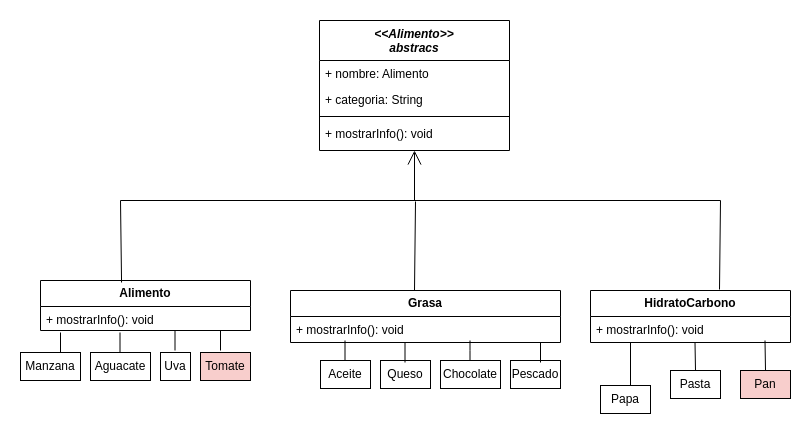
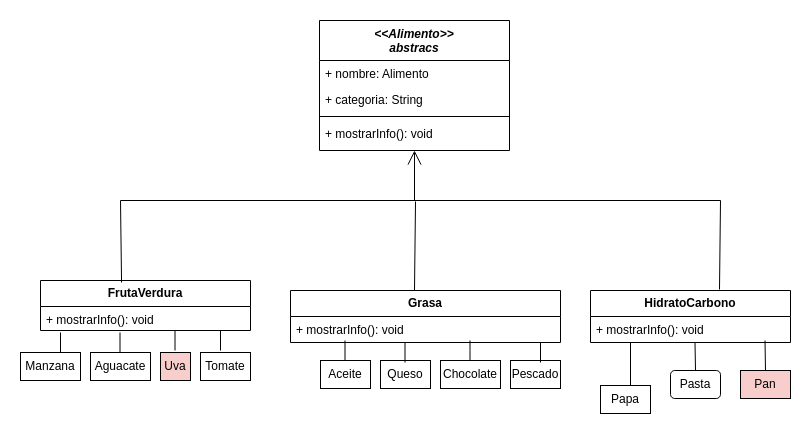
node "Alimento": label "Alimento" -> "FrutaVerdura"
node "Uva": fillcolor #ffffff -> #f8cecc
node "Tomate": fillcolor #f8cecc -> #ffffff
node "Pasta": shape rectangle -> rounded rectangle
